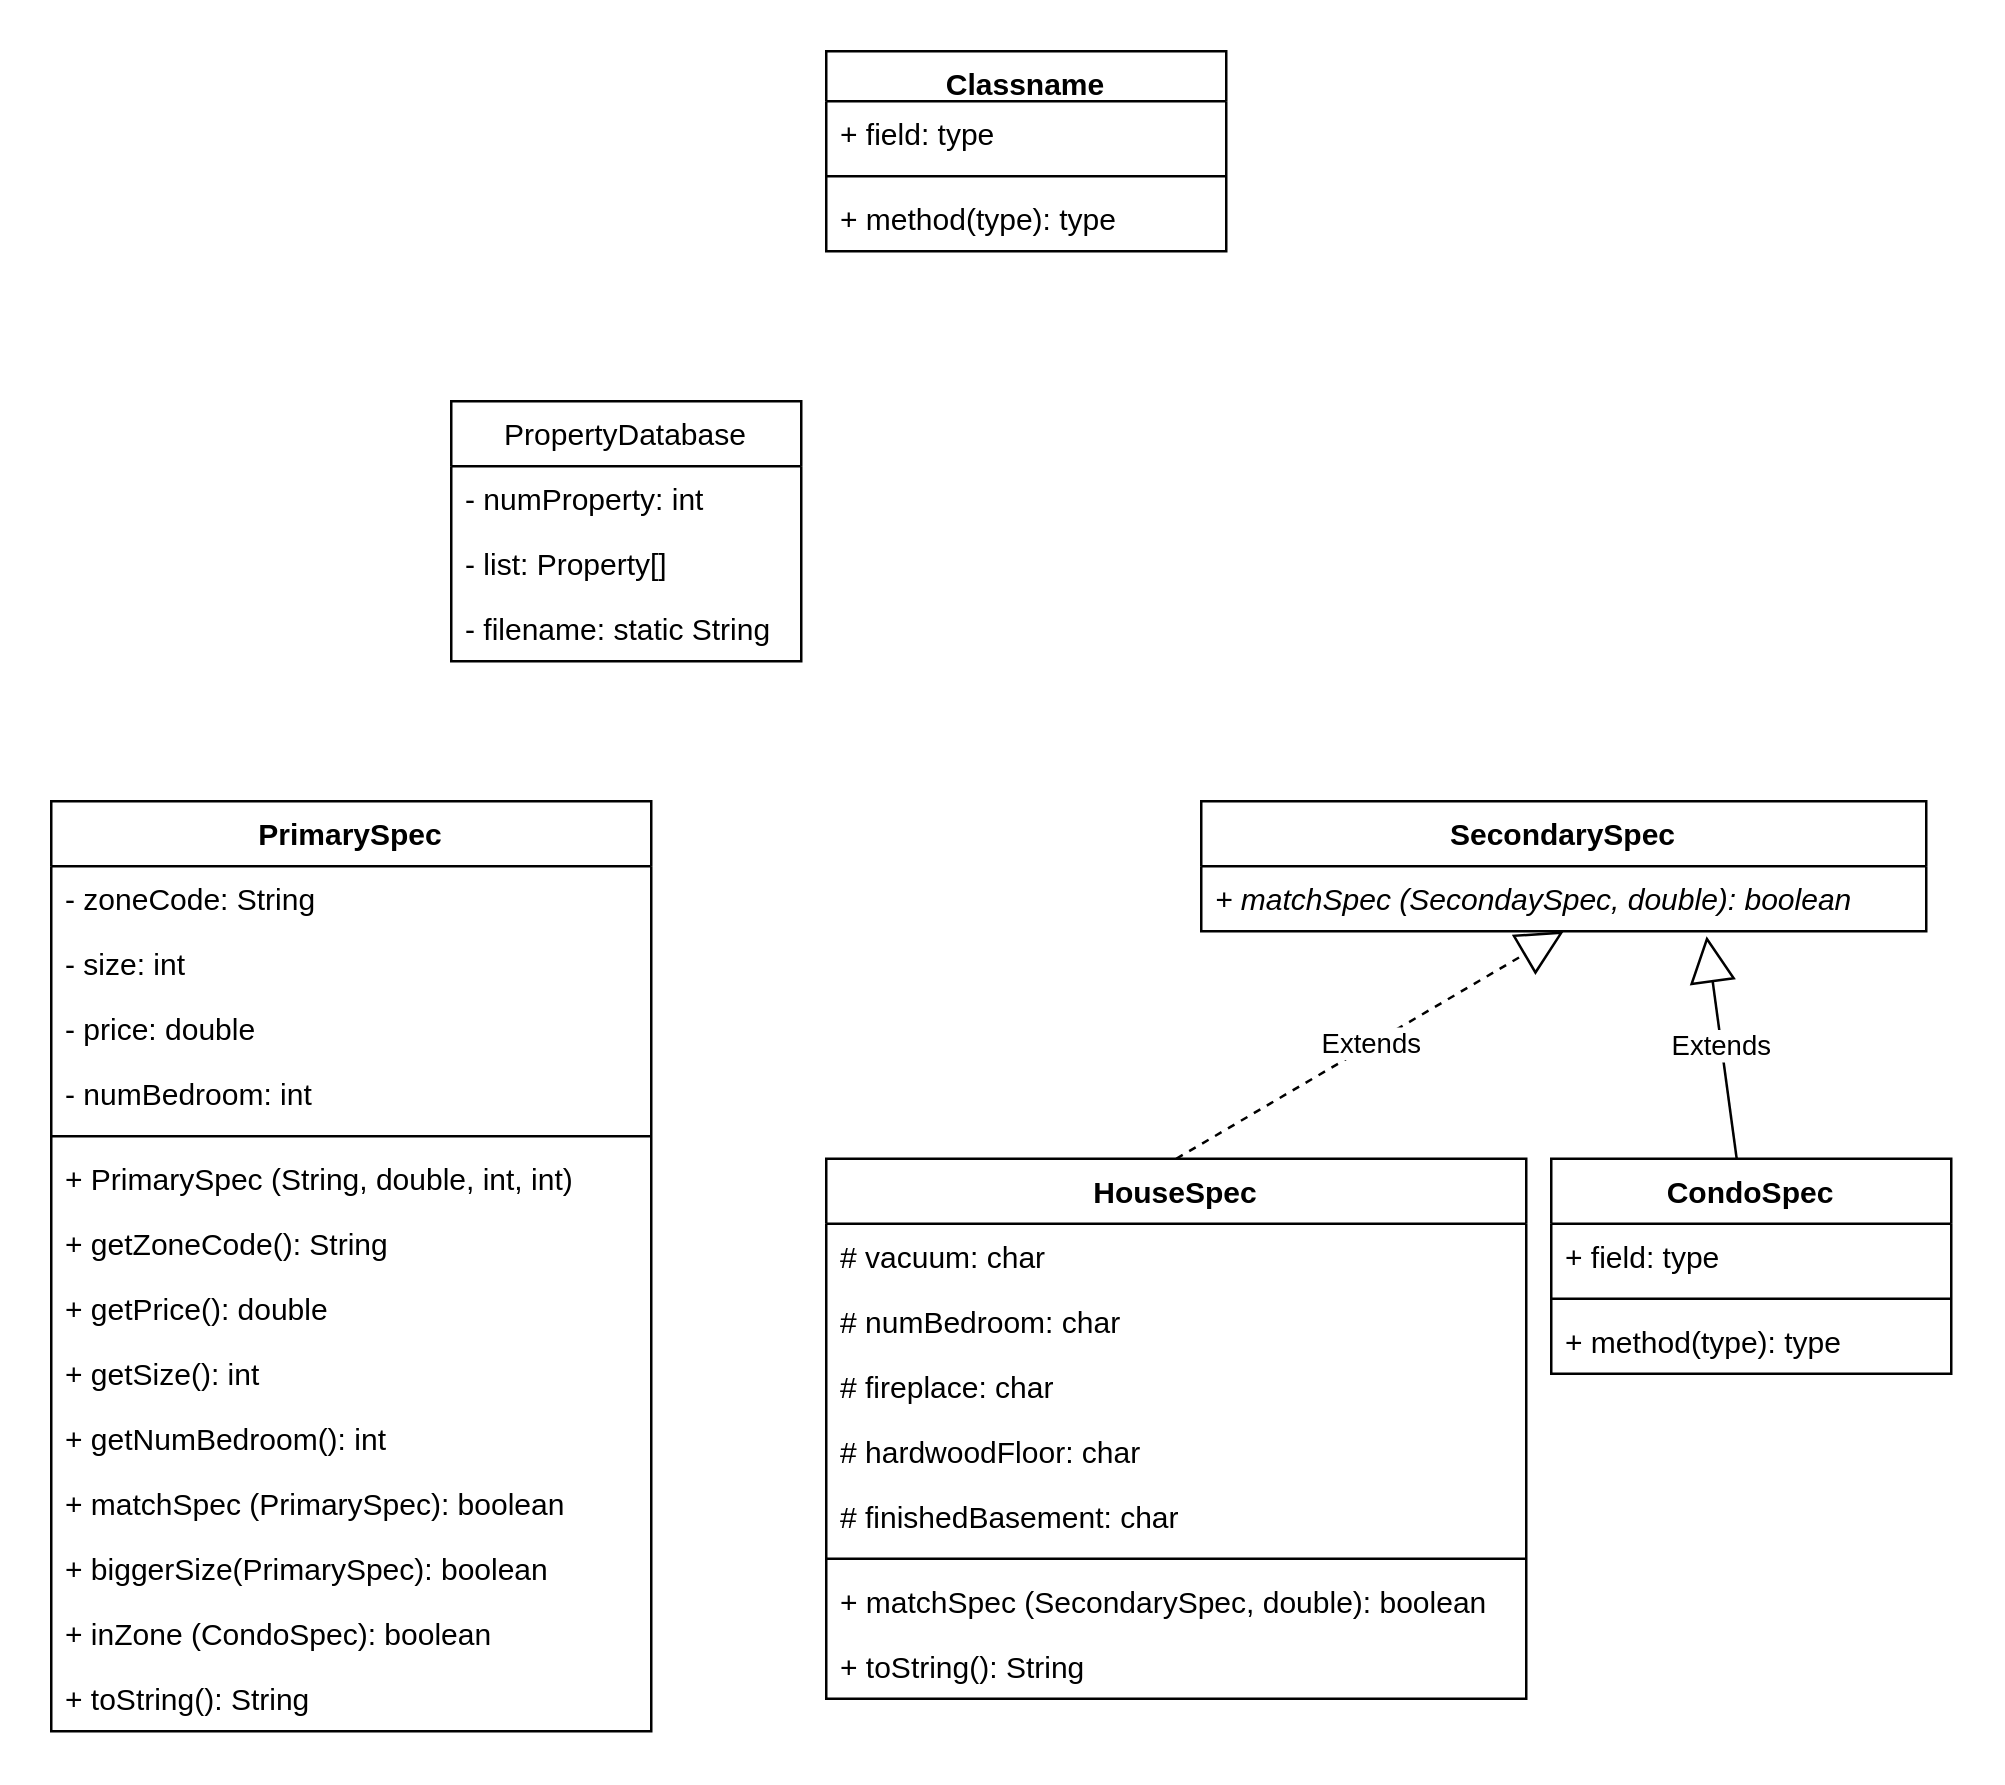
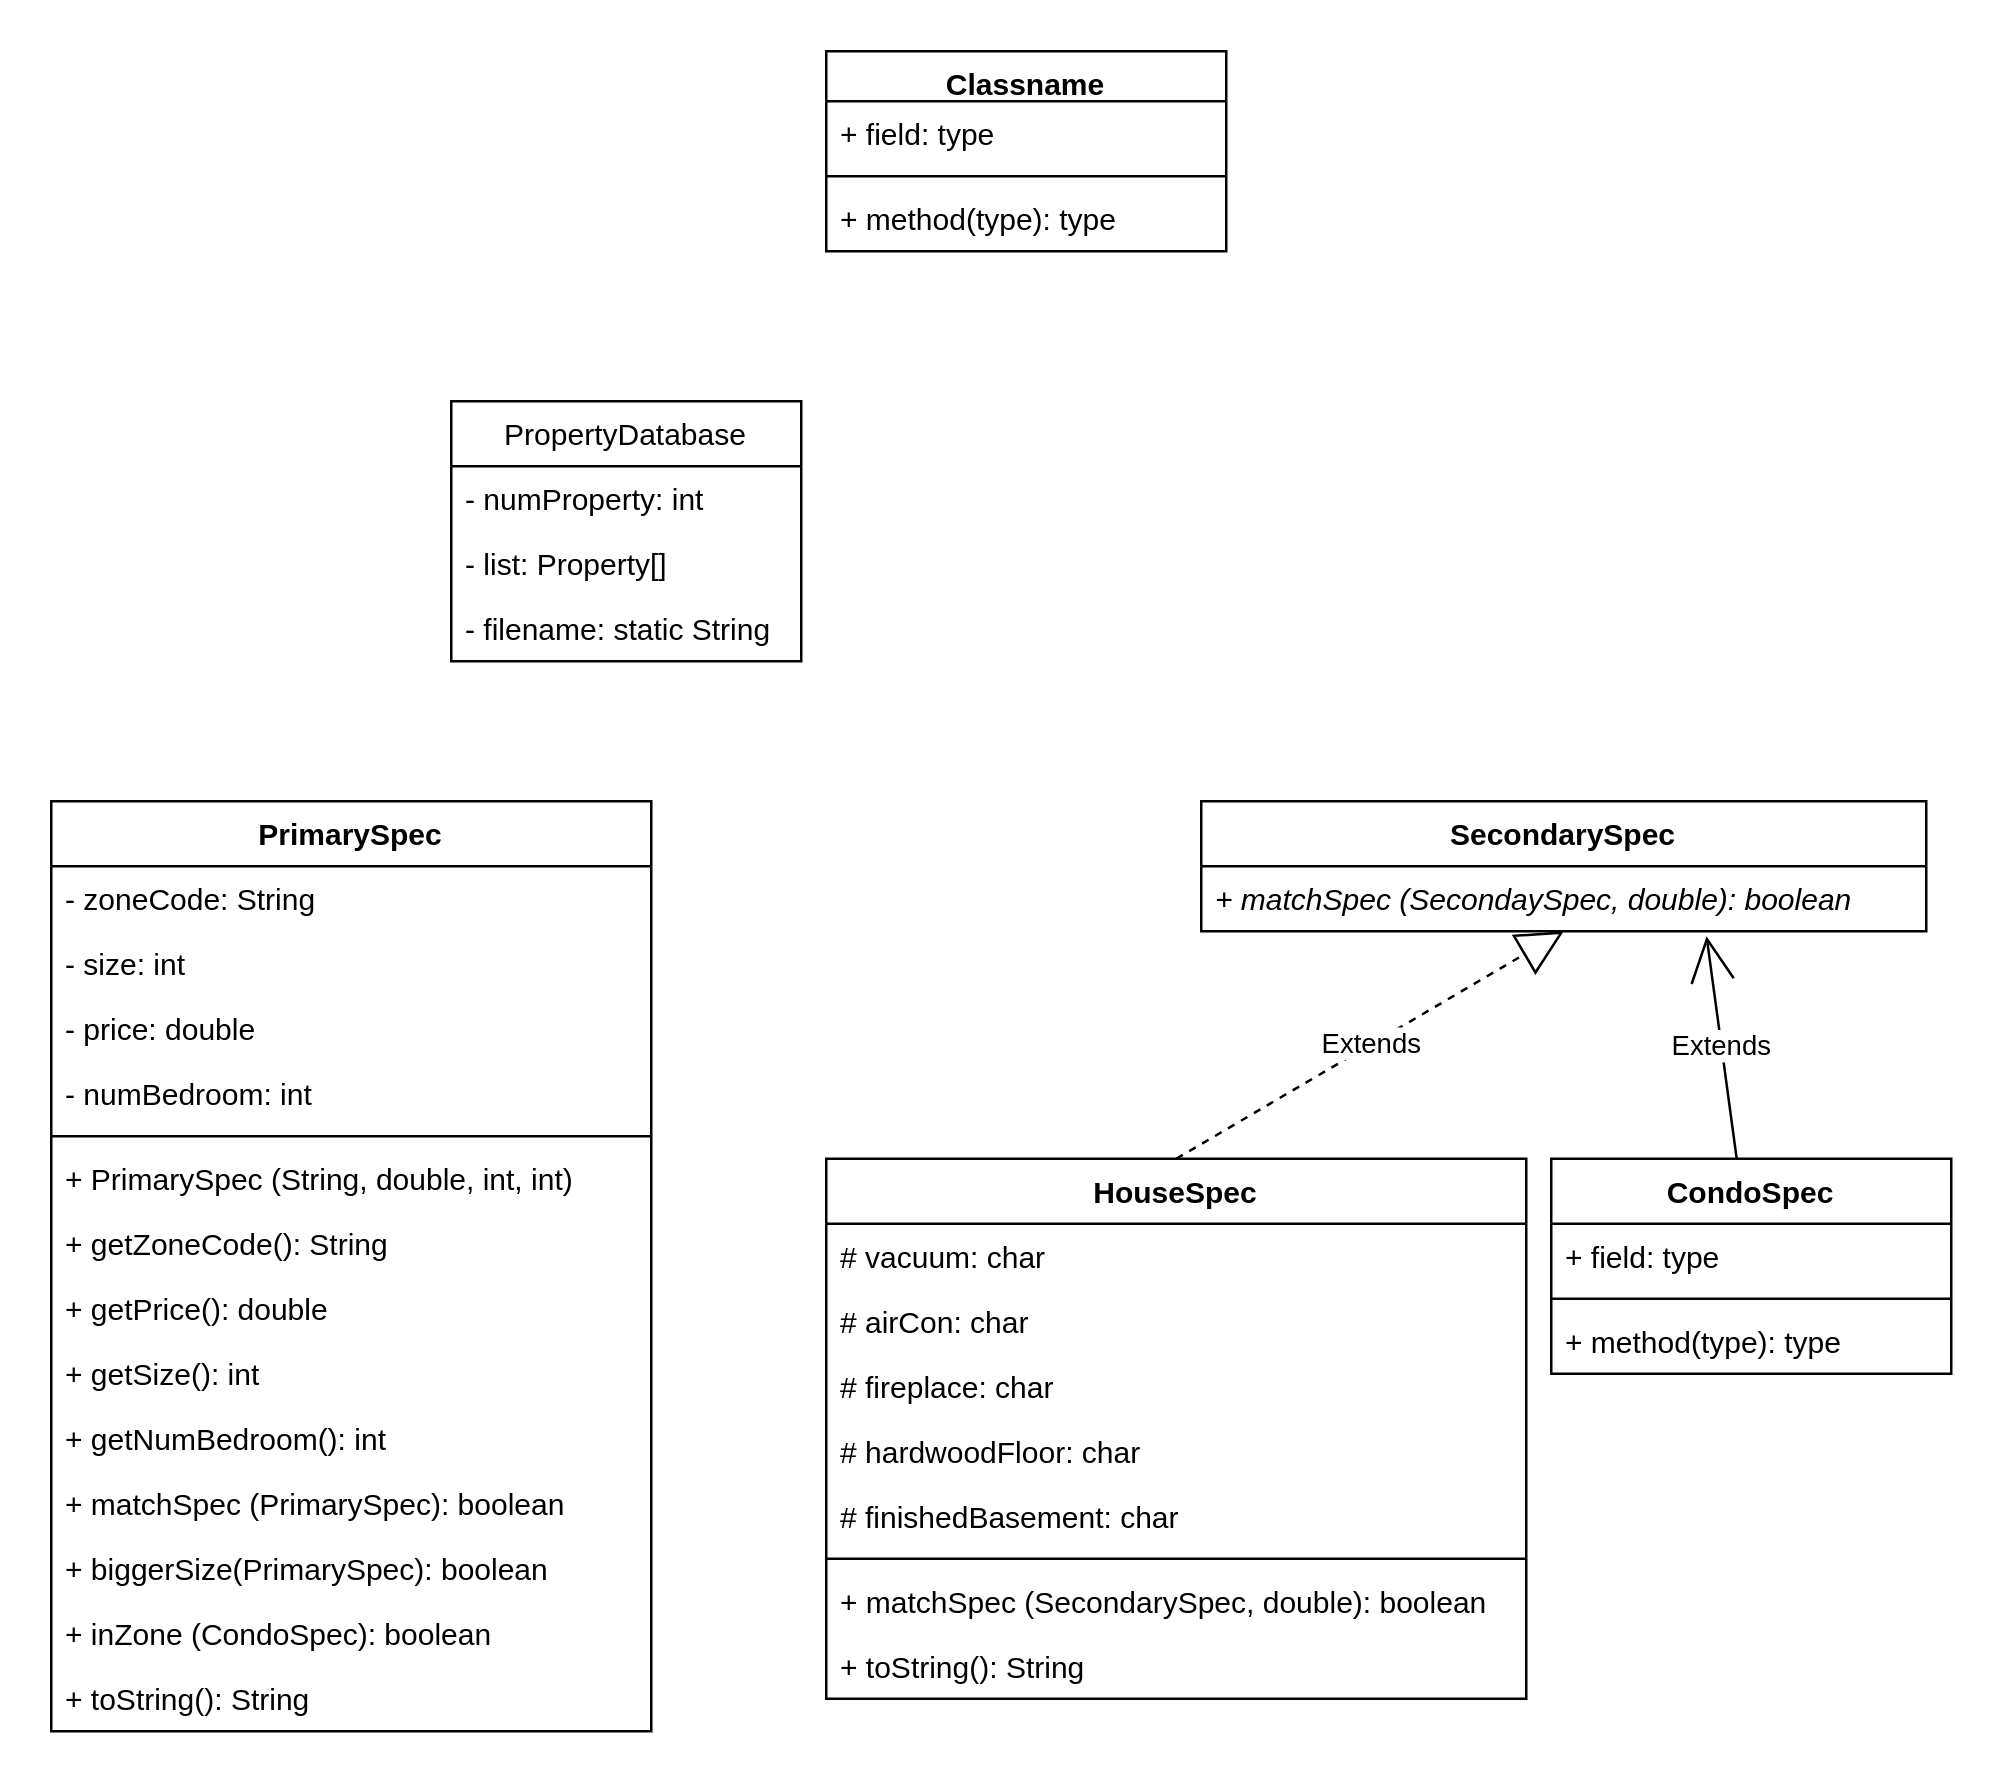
edge "CondoSpec" -> "+ matchSpec (SecondaySpec, double): boolean": arrowhead block -> open
node "# numBedroom: char": label "# numBedroom: char" -> "# airCon: char"
